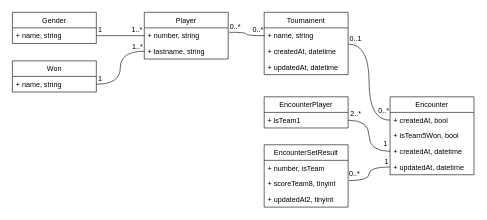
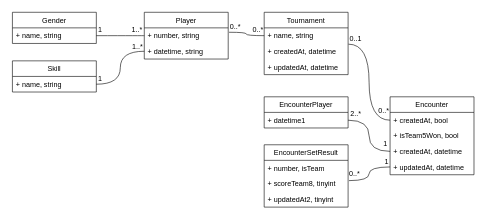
node "+ lastname, string": label "+ lastname, string" -> "+ datetime, string"
node "Won": label "Won" -> "Skill"
node "+ isTeam1": label "+ isTeam1" -> "+ datetime1"
